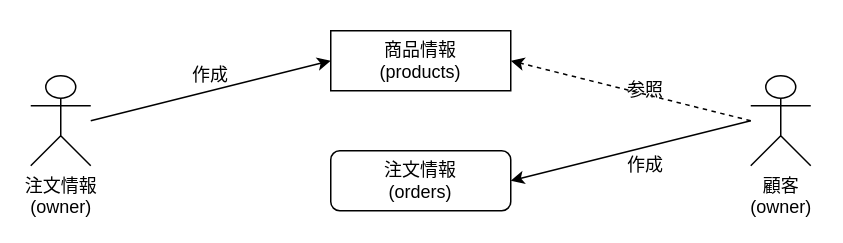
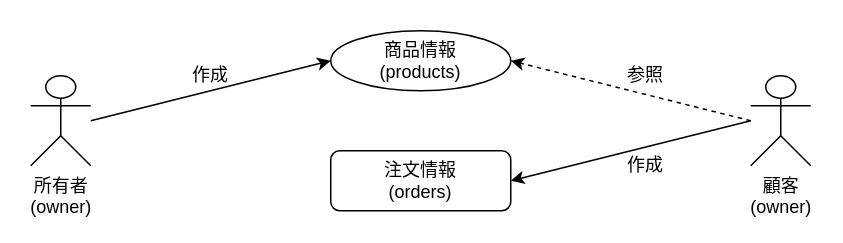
node "商品情報 (products)": shape rectangle -> ellipse
node "参照": moved (646, 91) -> (646, 76)
node "注文情報 (owner)": label "注文情報 (owner)" -> "所有者 (owner)"
